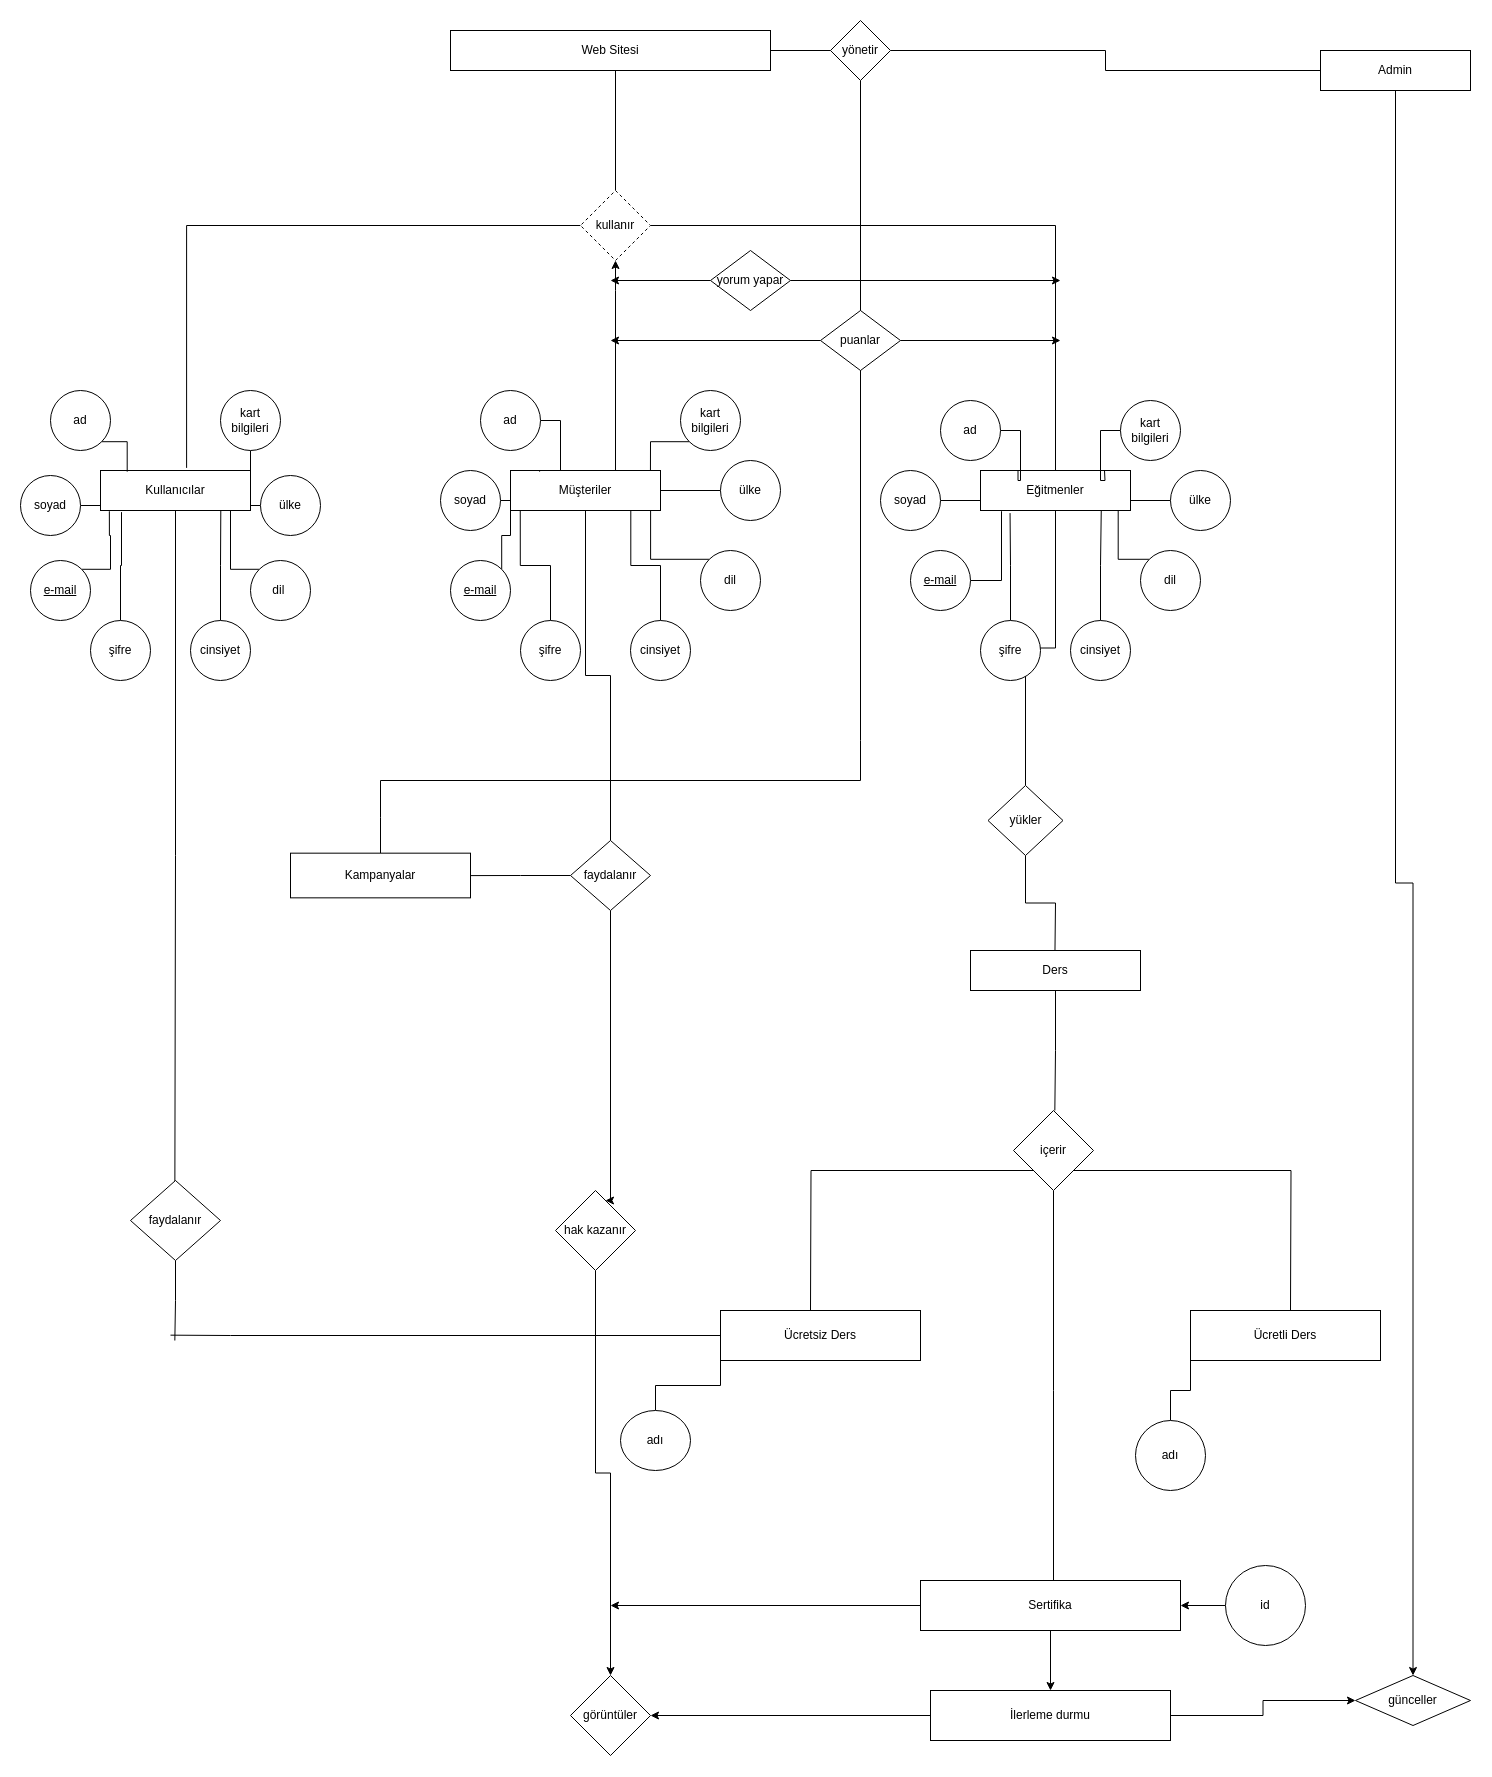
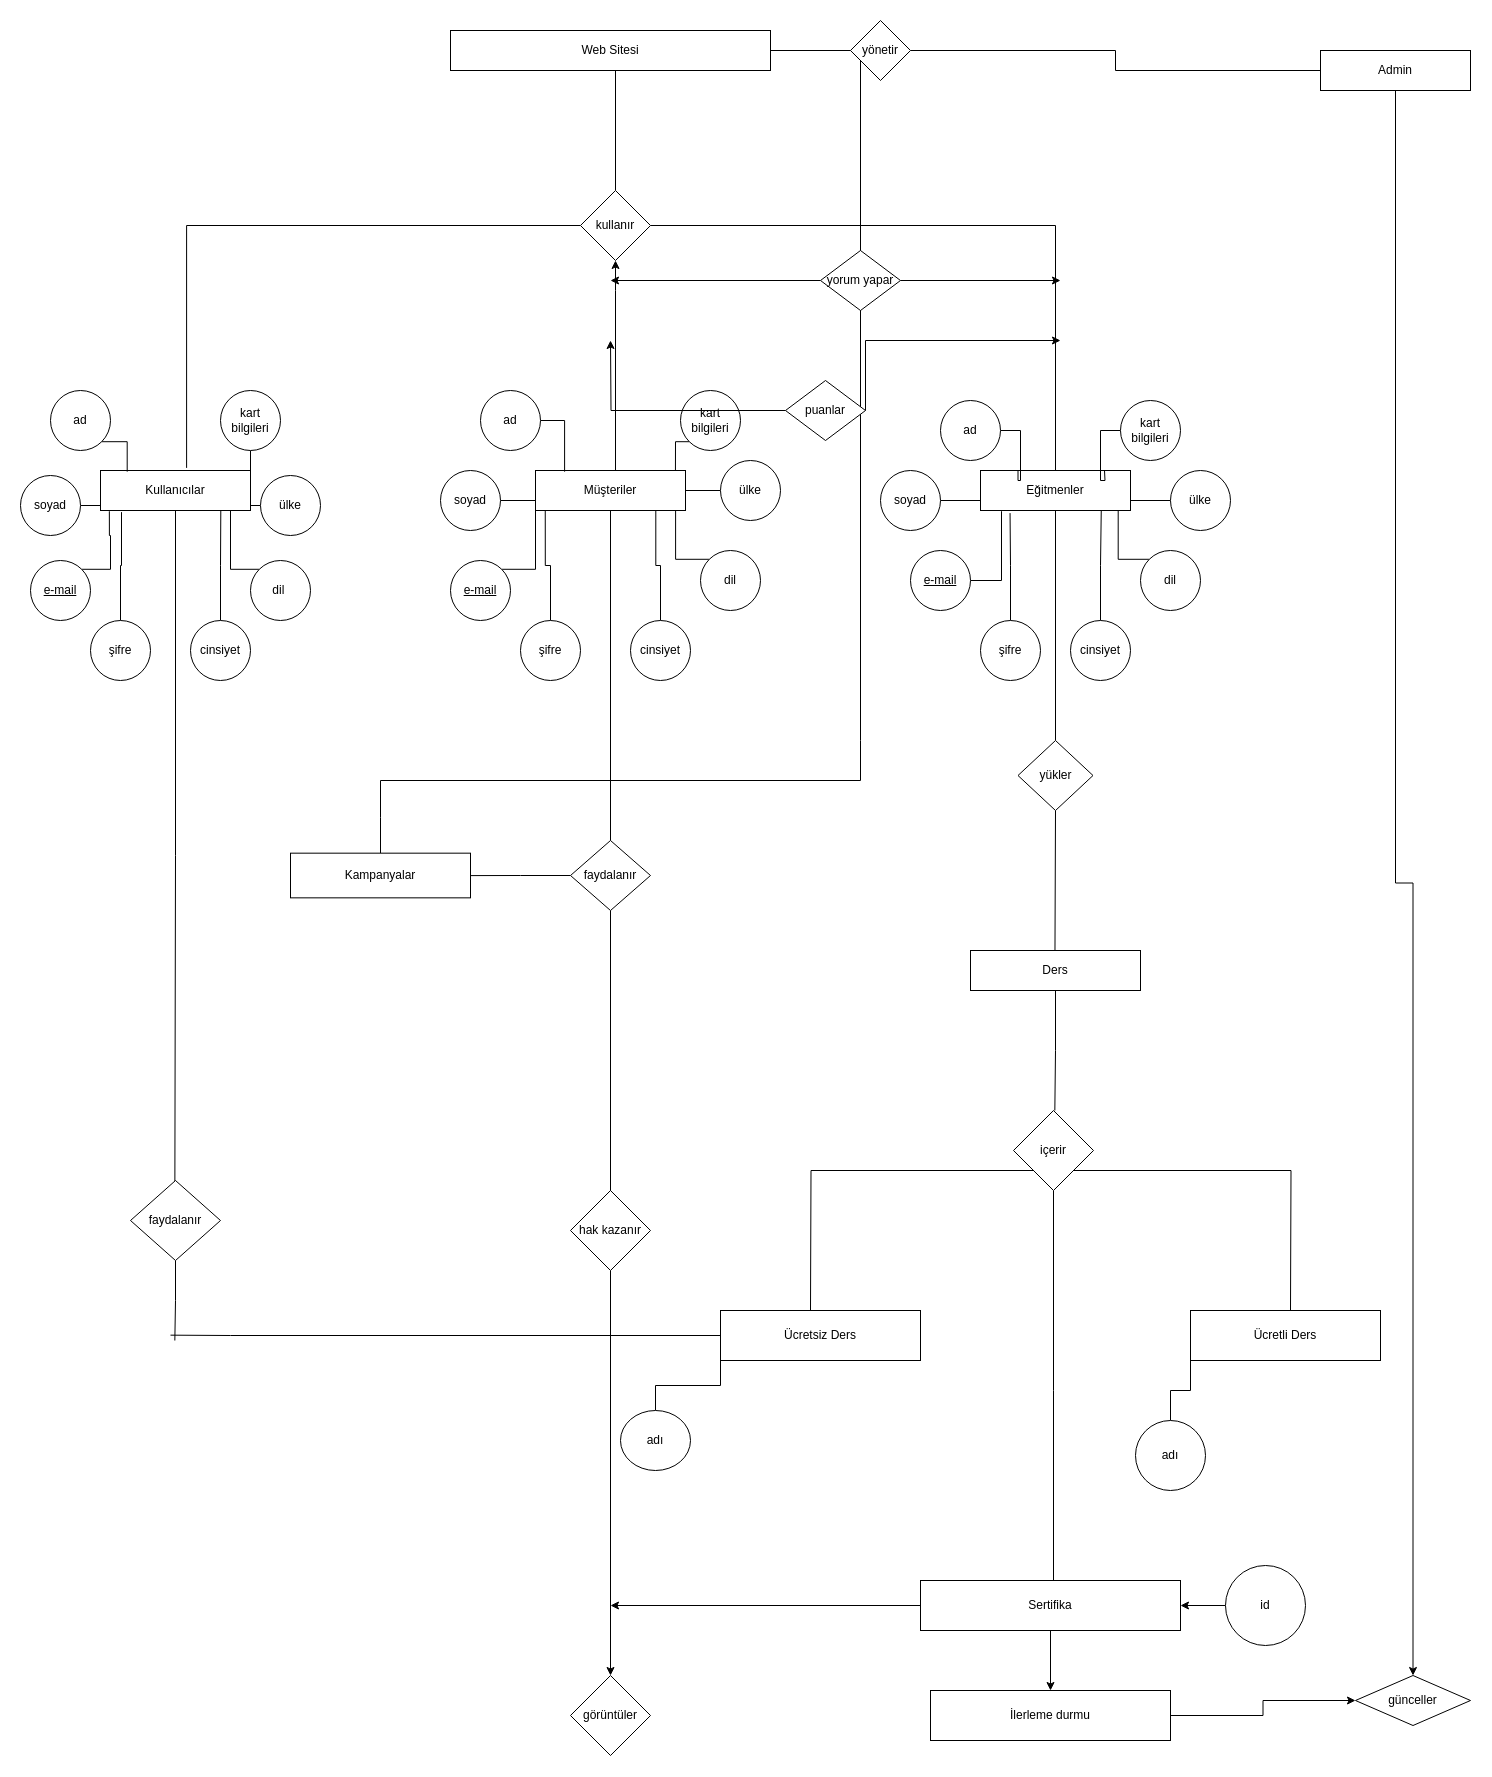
node "yönetir": moved (861, 51) -> (881, 51)
node "kullanır": style dashed -> solid
node "yorum yapar": moved (751, 281) -> (861, 281)
node "puanlar": moved (861, 341) -> (826, 411)
node "Müşteriler": moved (586, 491) -> (611, 491)
node "yükler": moved (1026, 821) -> (1056, 776)
node "hak kazanır": moved (596, 1231) -> (611, 1231)
edge "İlerleme durmu" -> "görüntüler": removed
